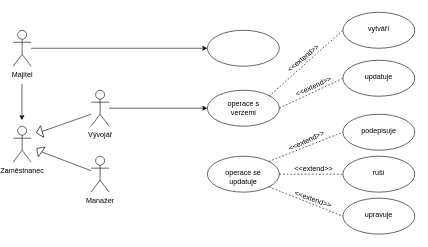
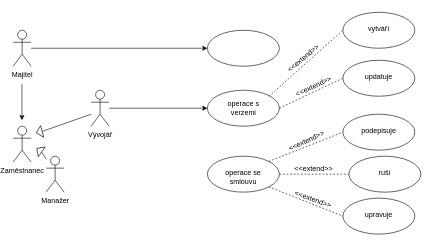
node "operace se updatuje": label "operace se updatuje" -> "operace se smlouvu"
node "Manažer": moved (100, 174) -> (55, 174)
node "ruší": moved (379, 174) -> (385, 174)
